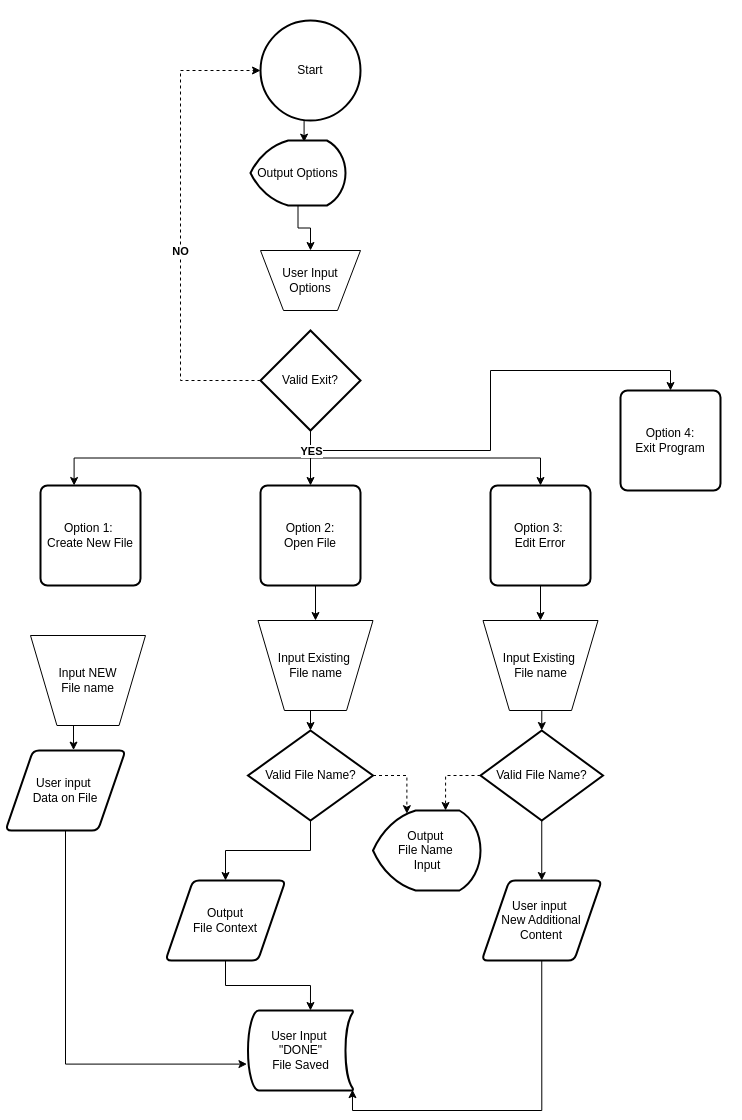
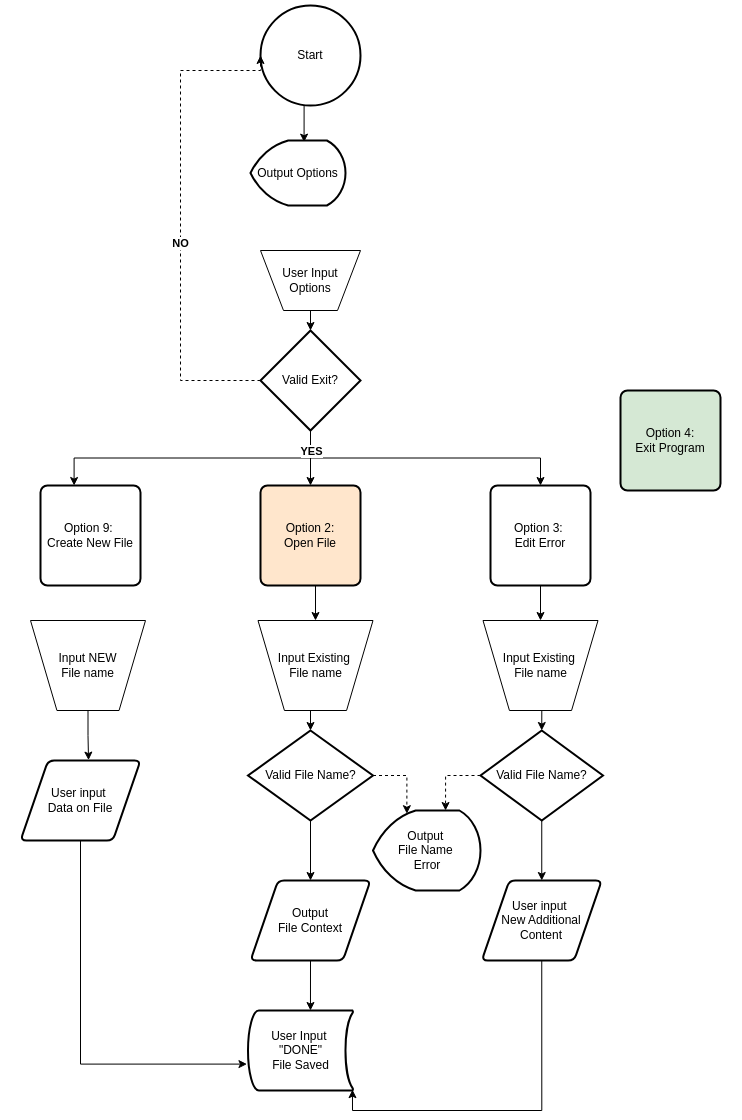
node "Start": moved (311, 71) -> (311, 56)
edge "Output Options" -> "User Input Options": removed
edge "User Input Options" -> "Valid Exit?": added
edge "Valid Exit?" -> "Option 4: Exit Program": removed
node "Option 4: Exit Program": fillcolor #ffffff -> #d5e8d4
node "Option 1: Create New File": label "Option 1: Create New File" -> "Option 9: Create New File"
node "Option 2: Open File": fillcolor #ffffff -> #ffe6cc
node "Input NEW File name": moved (88, 681) -> (88, 666)
node "User input Data on File": moved (66, 791) -> (81, 801)
node "Output File Name Input": label "Output File Name Input" -> "Output File Name Error"
node "Output File Context": moved (226, 921) -> (311, 921)
